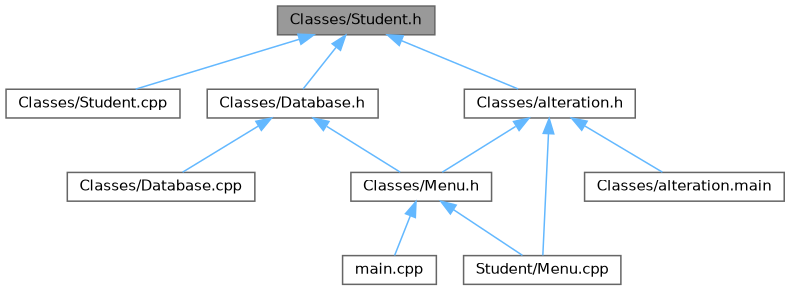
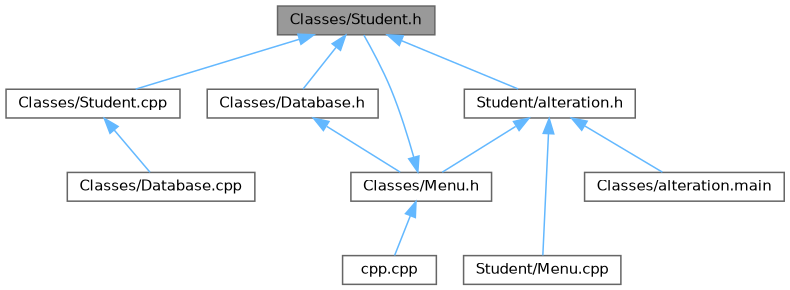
node "Classes/alteration.h": label "Classes/alteration.h" -> "Student/alteration.h"
edge "Classes/Database.cpp" -> "Classes/Database.h": now "Classes/Database.cpp" -> "Classes/Student.cpp"
edge "Student/Menu.cpp" -> "Classes/Menu.h": now "Classes/Student.h" -> "Classes/Menu.h"
node "main.cpp": label "main.cpp" -> "cpp.cpp"
